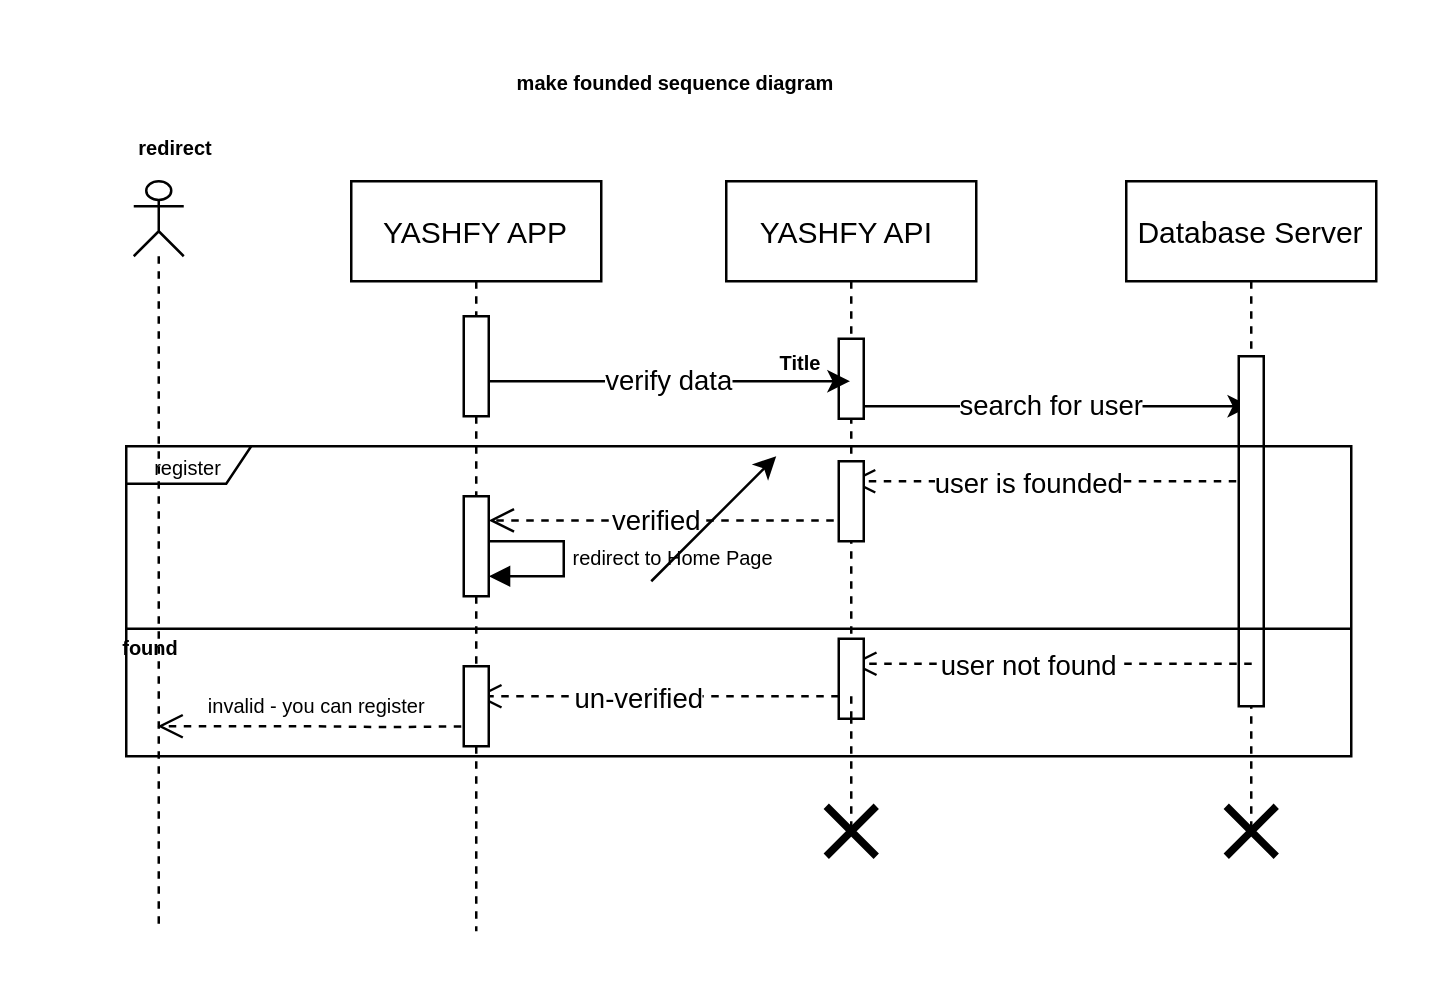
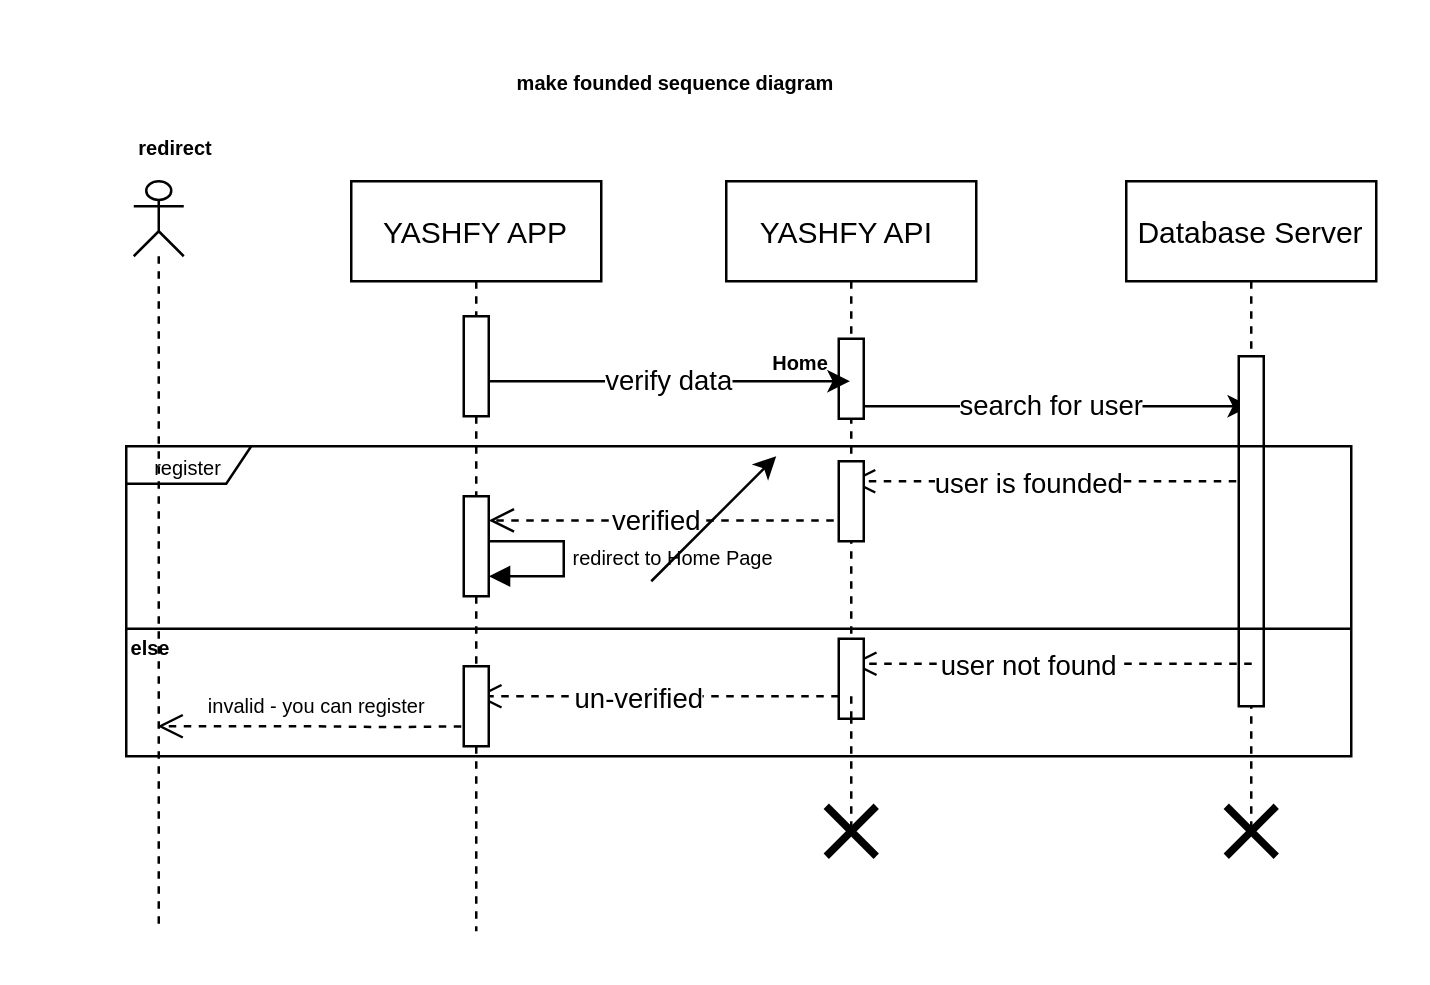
node "Title": label "Title" -> "Home"
node "found": label "found" -> "else"
